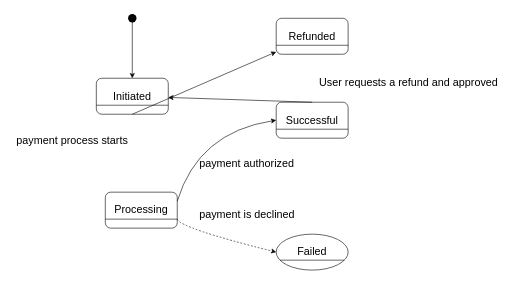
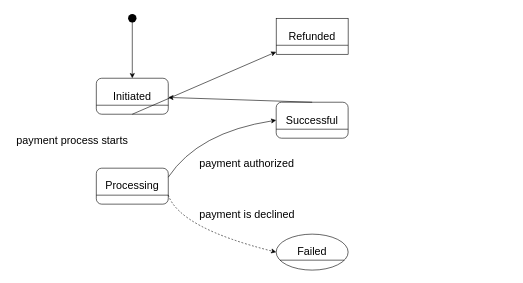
node "Refunded": shape rounded rectangle -> rectangle
node "User requests a refund and approved": removed
node "Processing": moved (141, 210) -> (132, 186)
